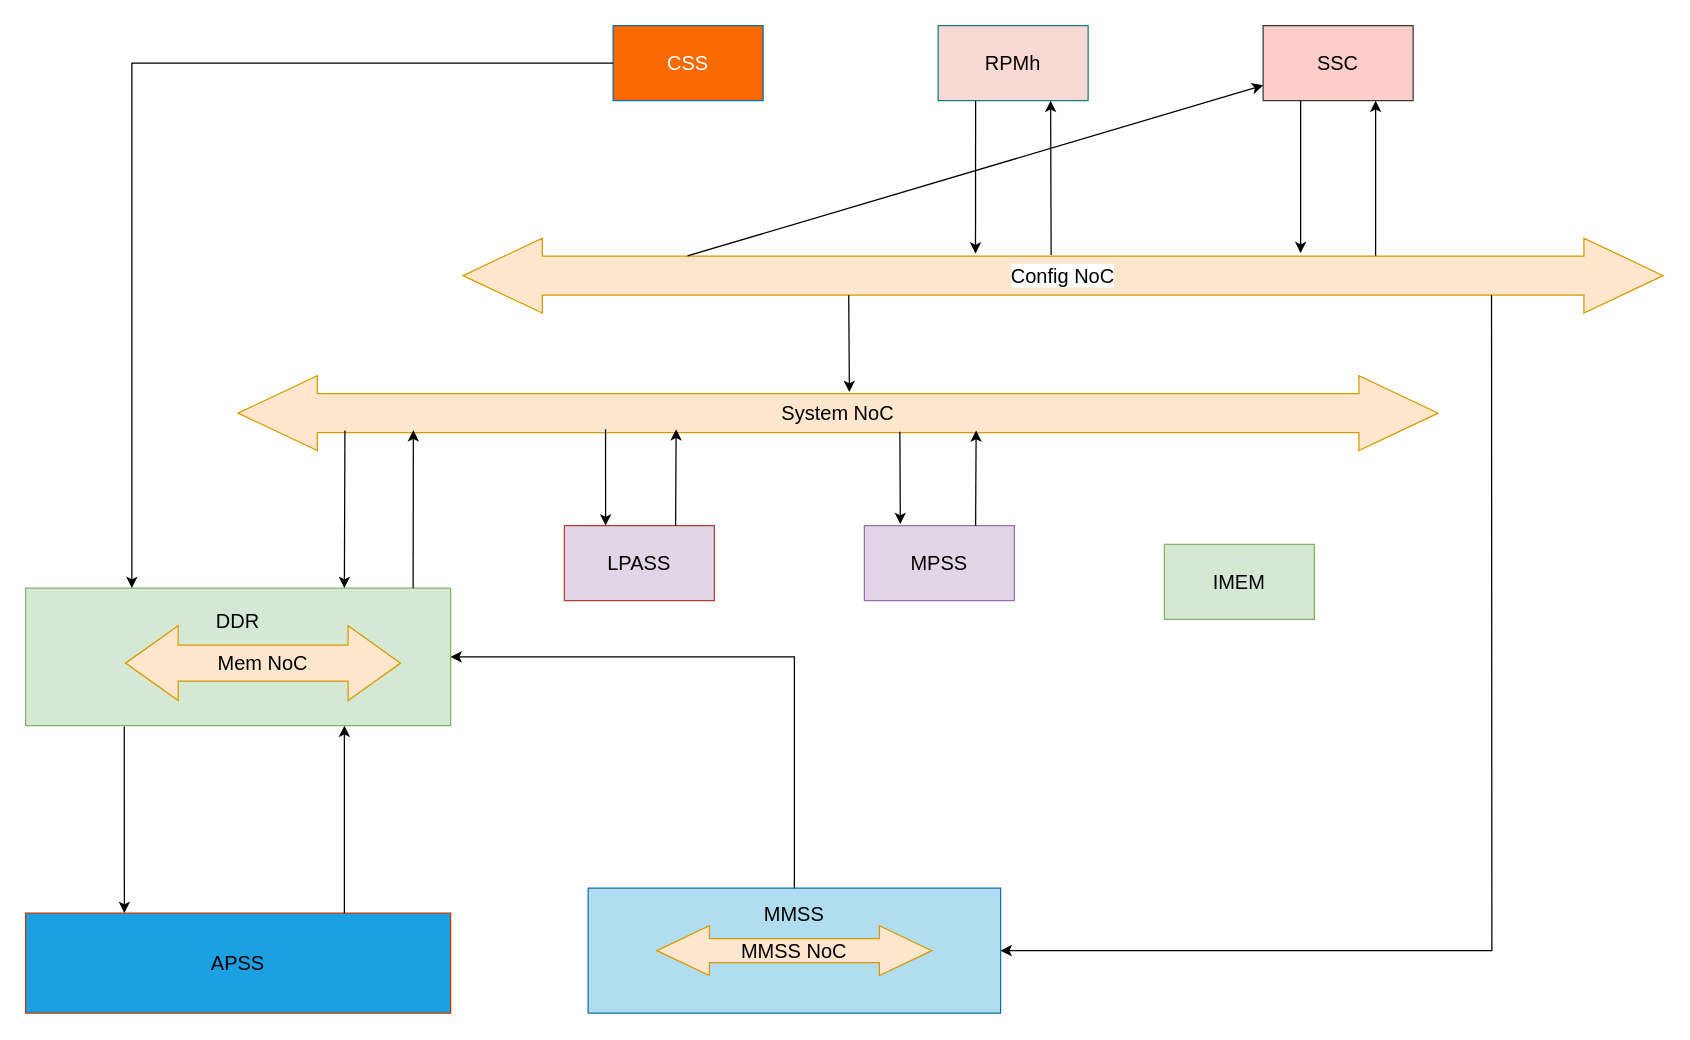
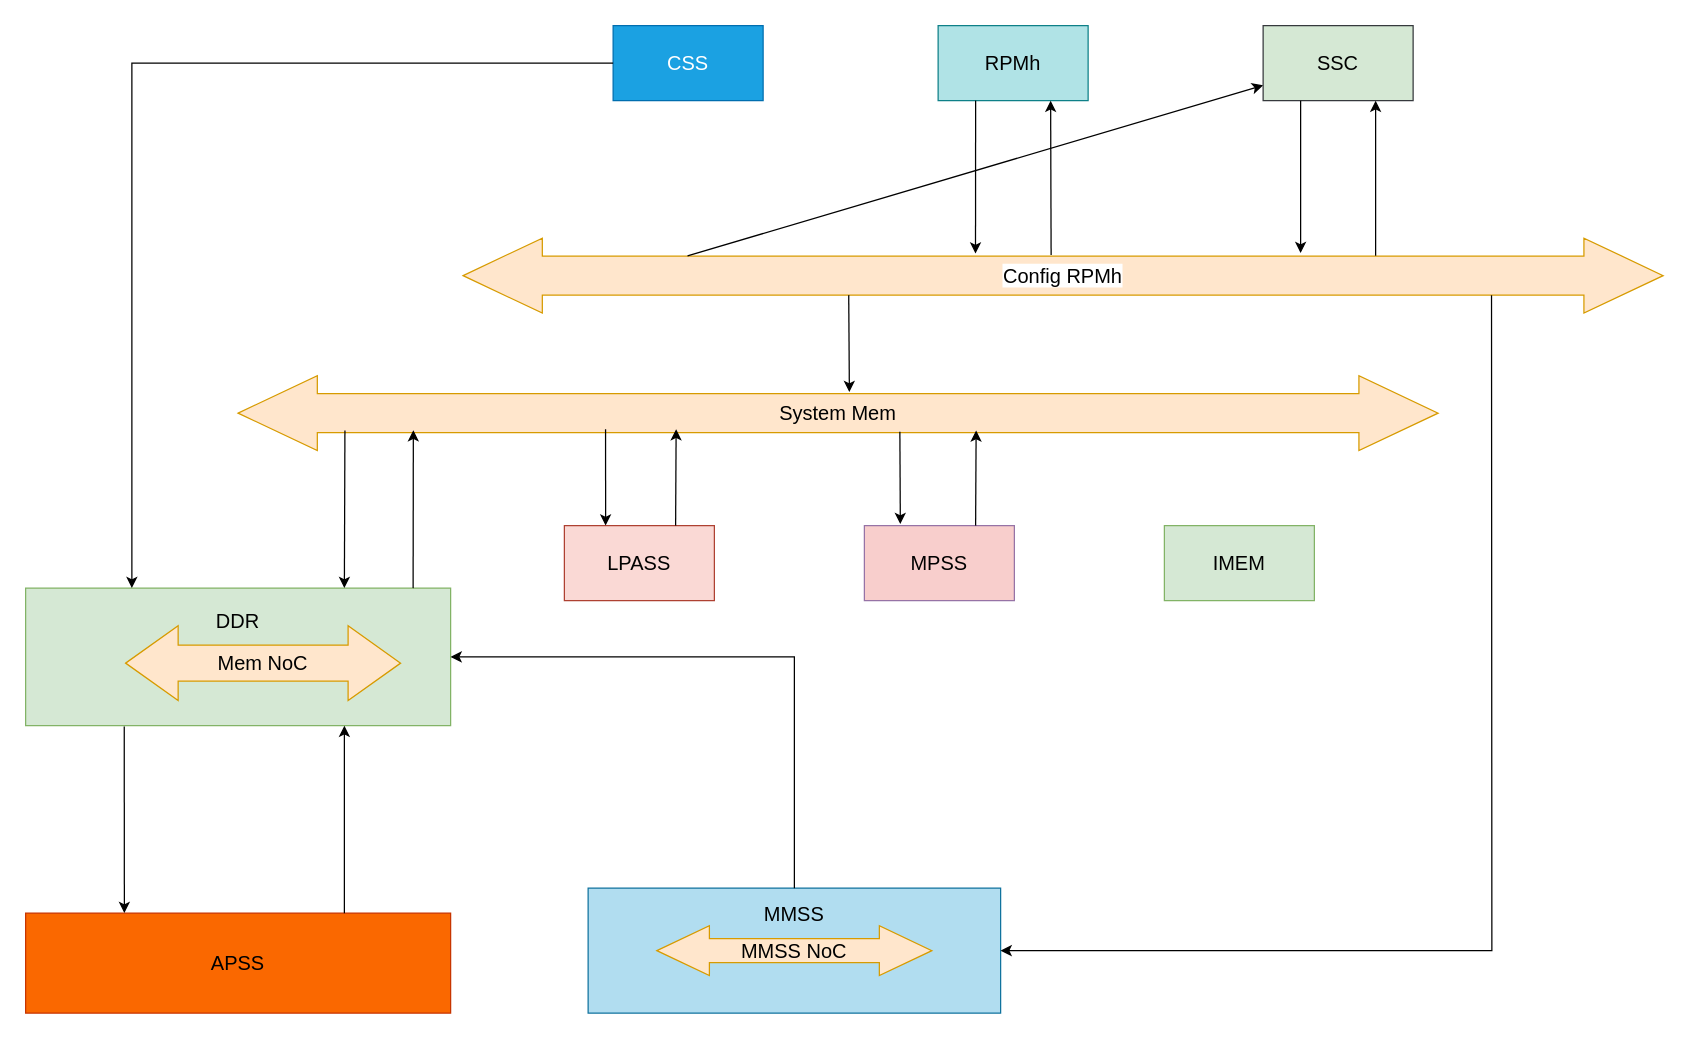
node "CSS": fillcolor #fa6800 -> #1ba1e2
node "RPMh": fillcolor #fad9d5 -> #b0e3e6
node "SSC": fillcolor #ffcccc -> #d5e8d4
node "Config NoC": label "Config NoC" -> "Config RPMh"
node "System NoC": label "System NoC" -> "System Mem"
node "LPASS": fillcolor #e1d5e7 -> #fad9d5
node "MPSS": fillcolor #e1d5e7 -> #f8cecc
node "IMEM": moved (1239, 582) -> (1239, 563)
node "APSS": fillcolor #1ba1e2 -> #fa6800
